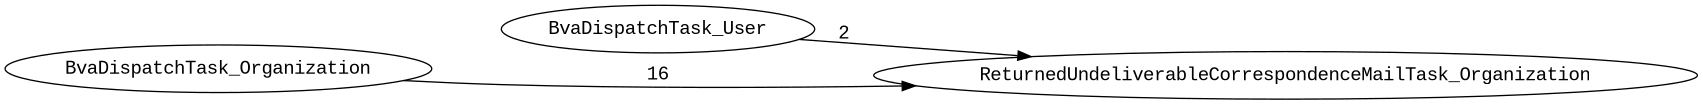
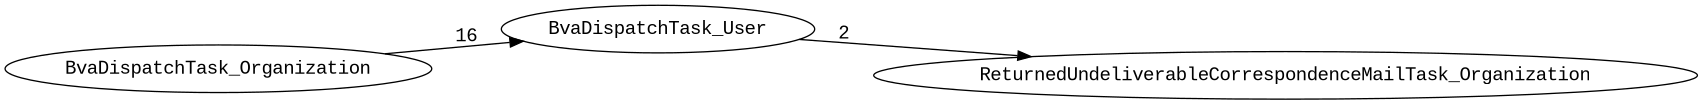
edge "BvaDispatchTask_Organization" -> "ReturnedUndeliverableCorrespondenceMailTask_Organization": now "BvaDispatchTask_Organization" -> "BvaDispatchTask_User"
